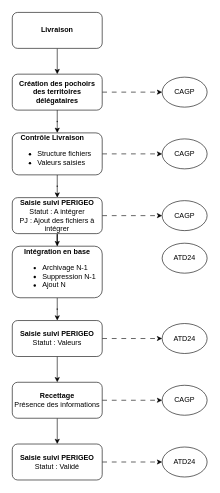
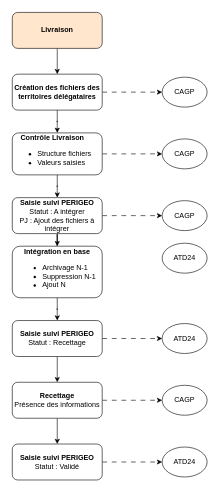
node "Livraison": fillcolor #ffffff -> #ffe6cc
node "Création des pochoirs des territoires délégataires": label "Création des pochoirs des territoires délégataires" -> "Création des fichiers des territoires délégataires"
node "Saisie suivi PERIGEO Statut : Valeurs": label "Saisie suivi PERIGEO Statut : Valeurs" -> "Saisie suivi PERIGEO Statut : Recettage"
